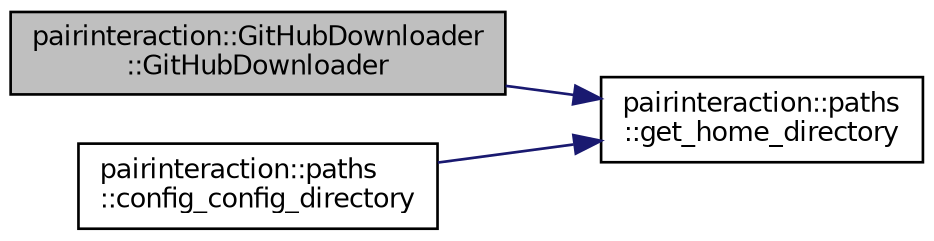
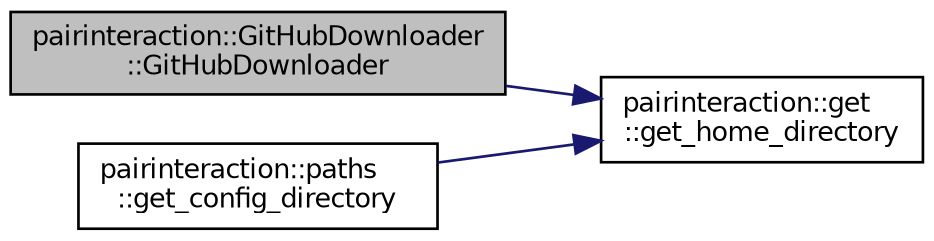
node "pairinteraction::paths ::get_home_directory": label "pairinteraction::paths ::get_home_directory" -> "pairinteraction::get ::get_home_directory"
node "pairinteraction::paths ::config_config_directory": label "pairinteraction::paths ::config_config_directory" -> "pairinteraction::paths ::get_config_directory"
